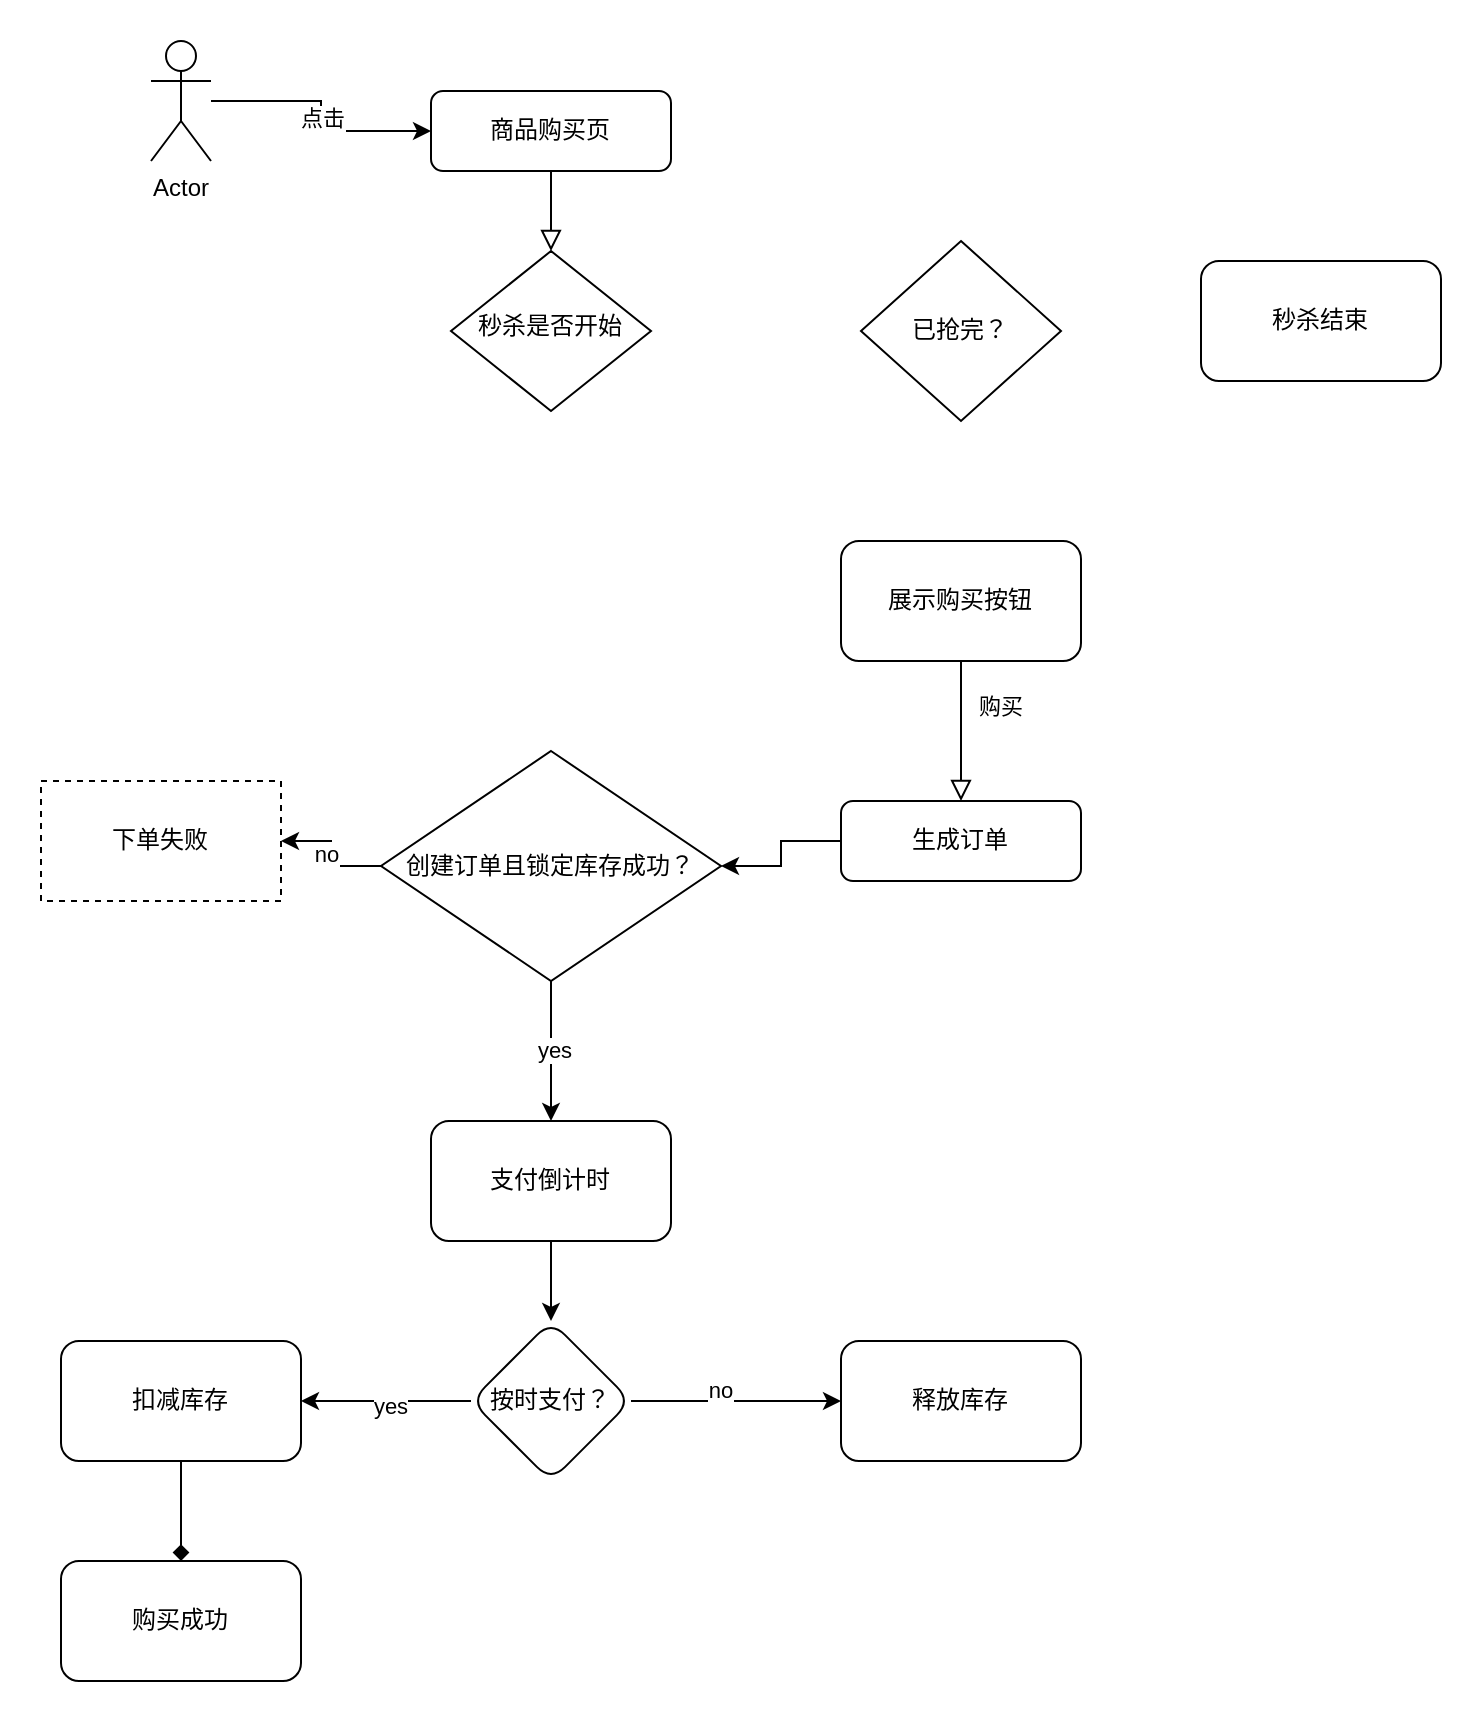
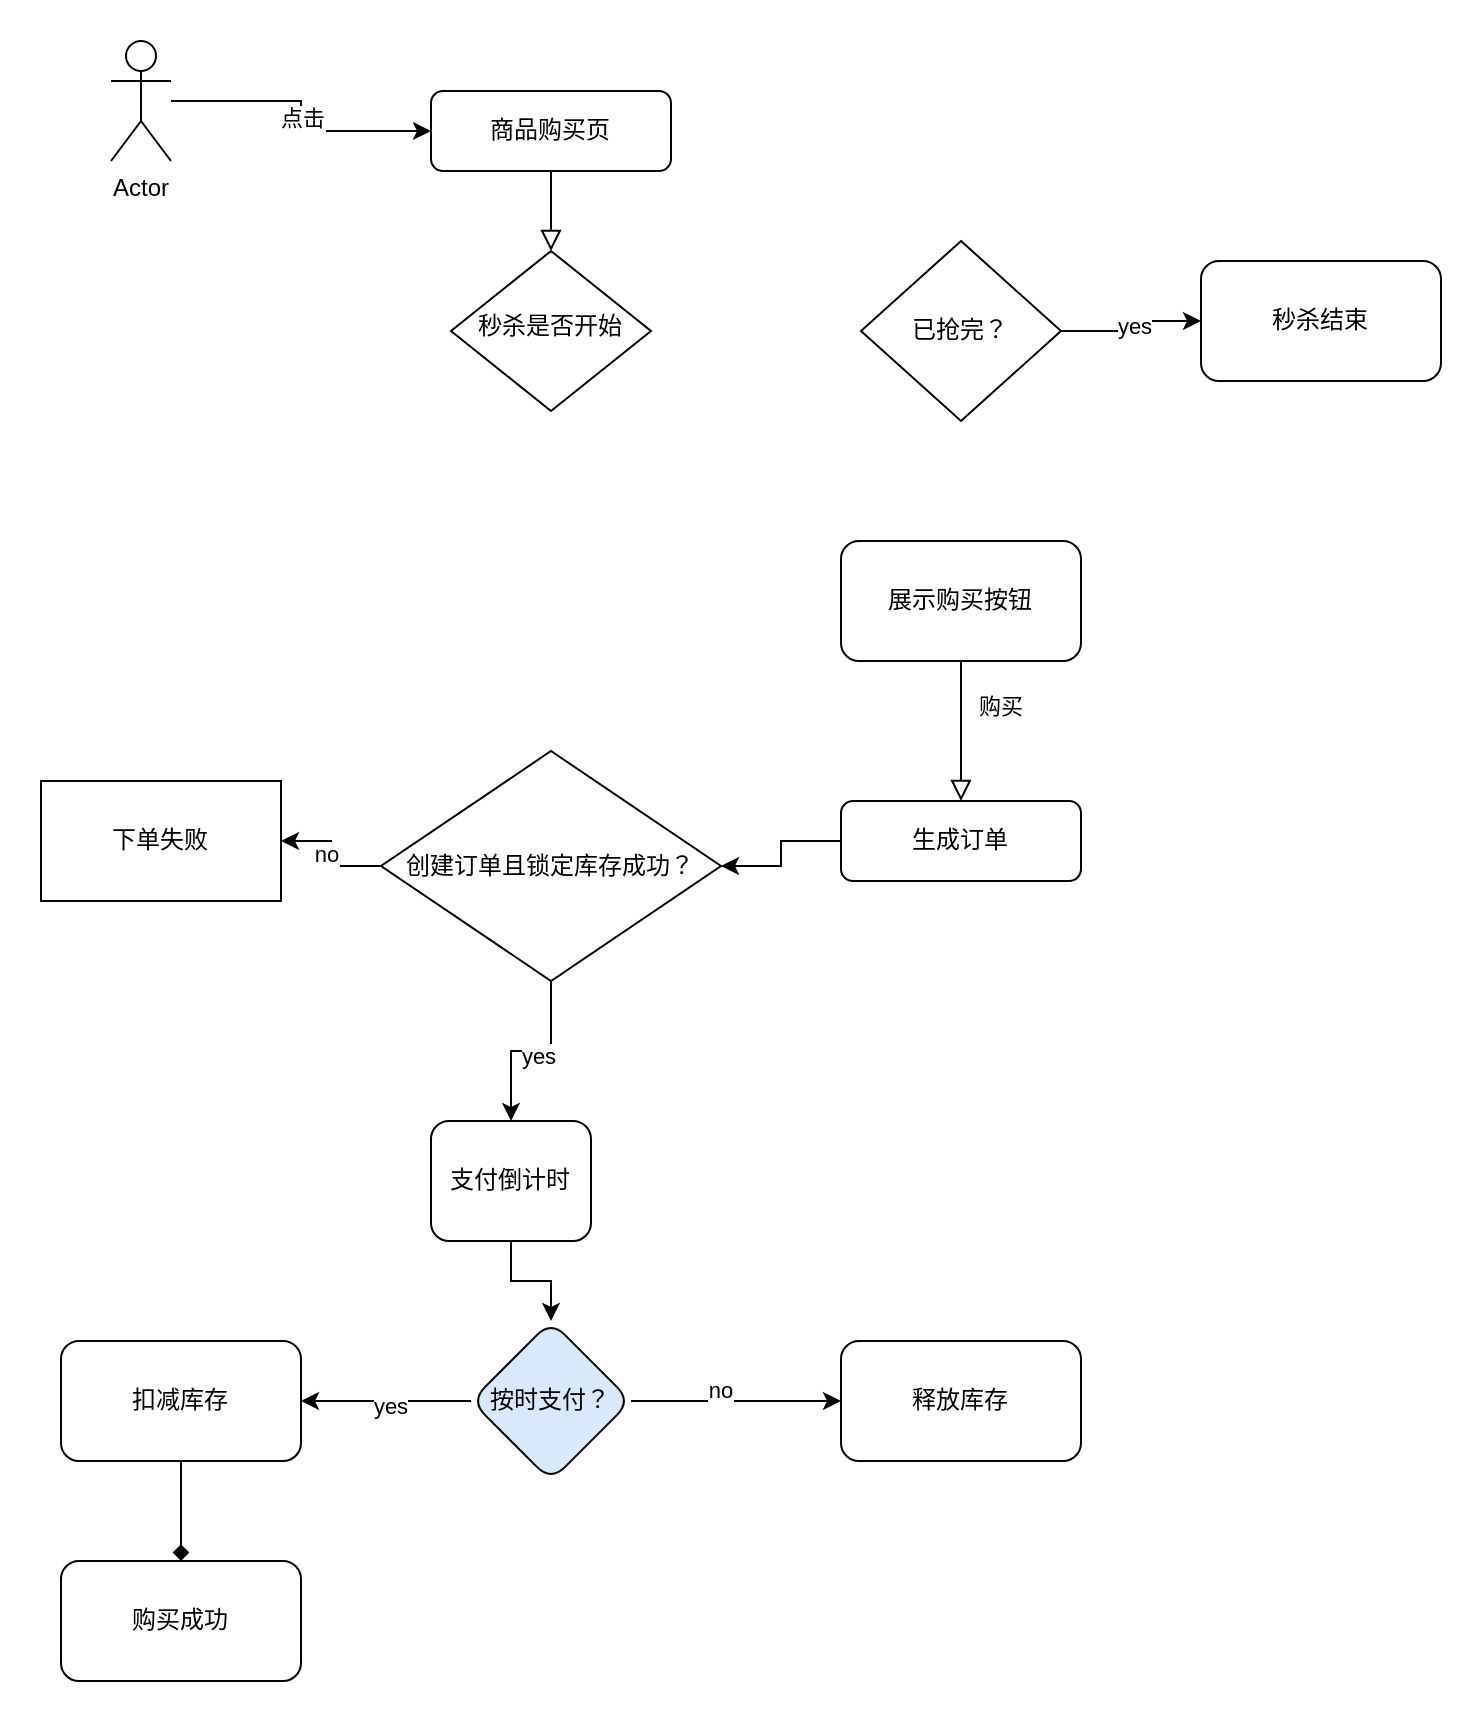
node "Actor": moved (181, 101) -> (141, 101)
edge "已抢完？" -> "秒杀结束": added, label "yes"
node "下单失败": style dashed -> solid
node "支付倒计时": size 240x120 -> 160x120
node "按时支付？": fillcolor #ffffff -> #dae8fc
